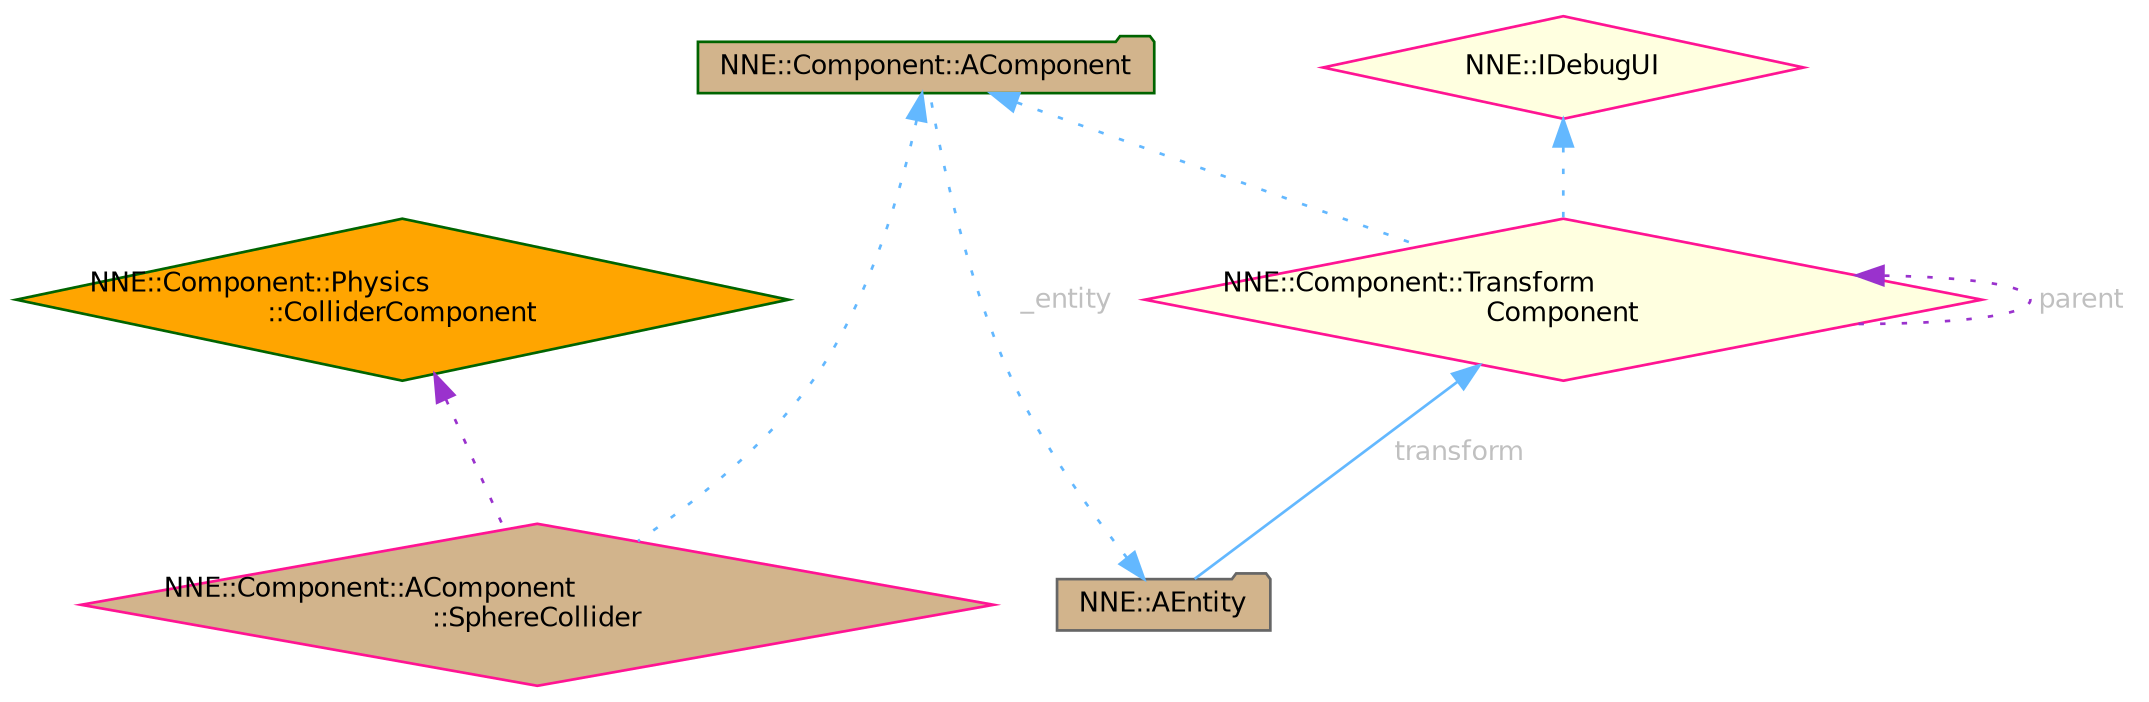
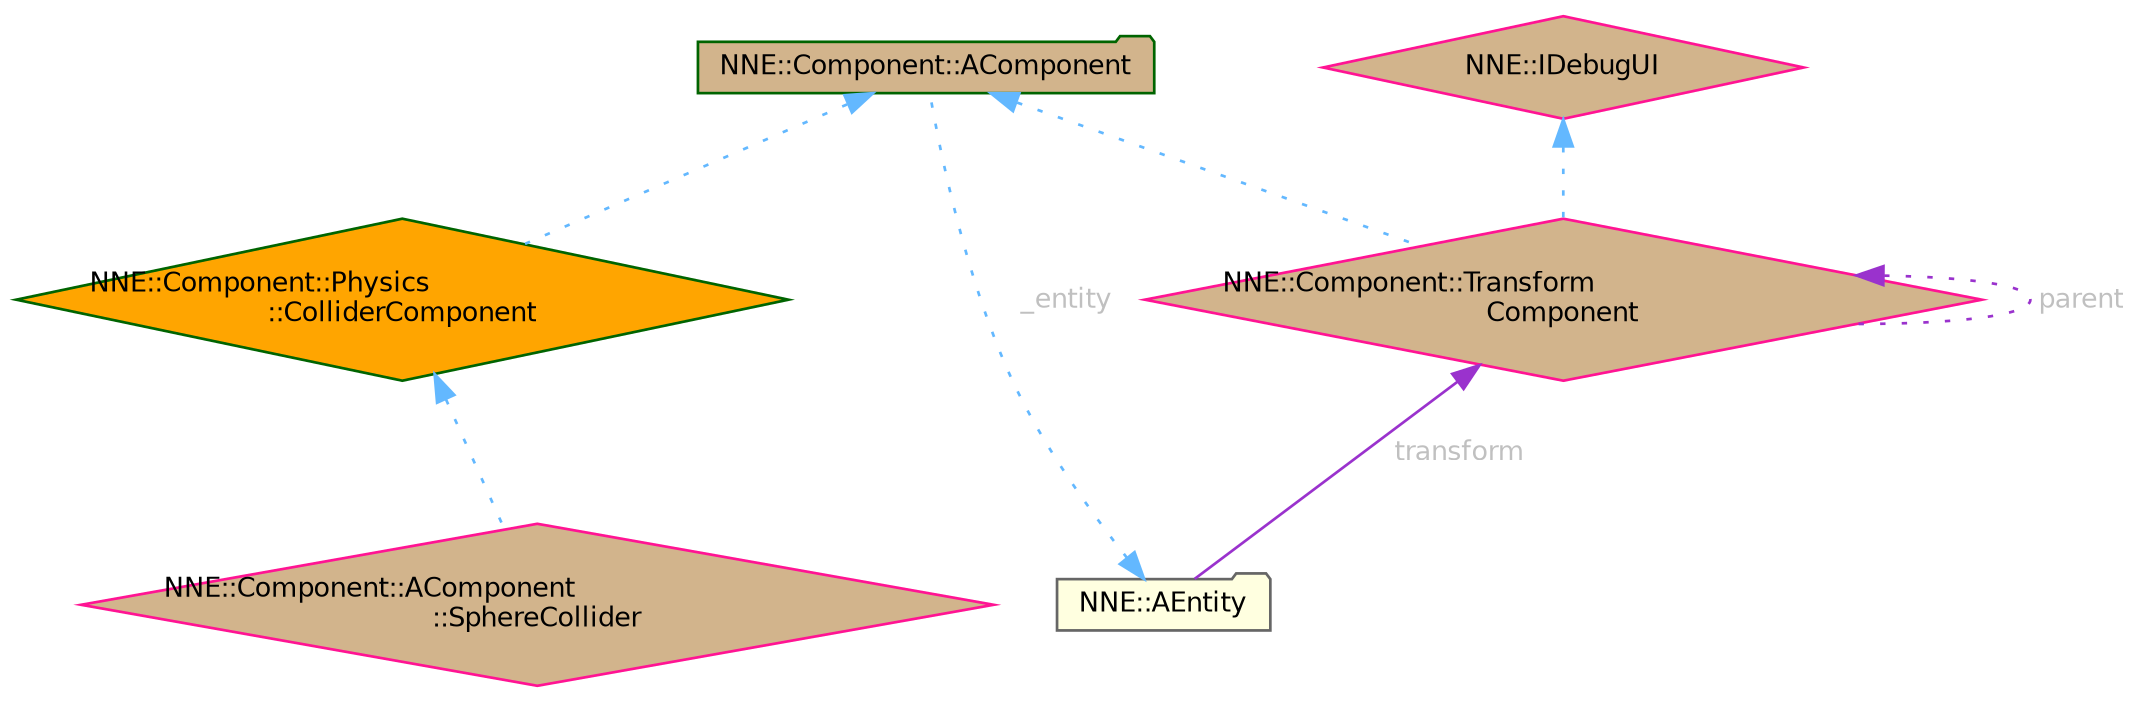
node "NNE::IDebugUI": fillcolor lightyellow -> tan
node "NNE::Component::Transform Component": fillcolor lightyellow -> tan
edge "NNE::Component::AComponent ::SphereCollider" -> "NNE::Component::AComponent": now "NNE::Component::Physics ::ColliderComponent" -> "NNE::Component::AComponent"
edge "NNE::Component::AComponent ::SphereCollider" -> "NNE::Component::Physics ::ColliderComponent": color darkorchid3 -> steelblue1
edge "NNE::AEntity" -> "NNE::Component::Transform Component": color steelblue1 -> darkorchid3
node "NNE::AEntity": fillcolor tan -> lightyellow
